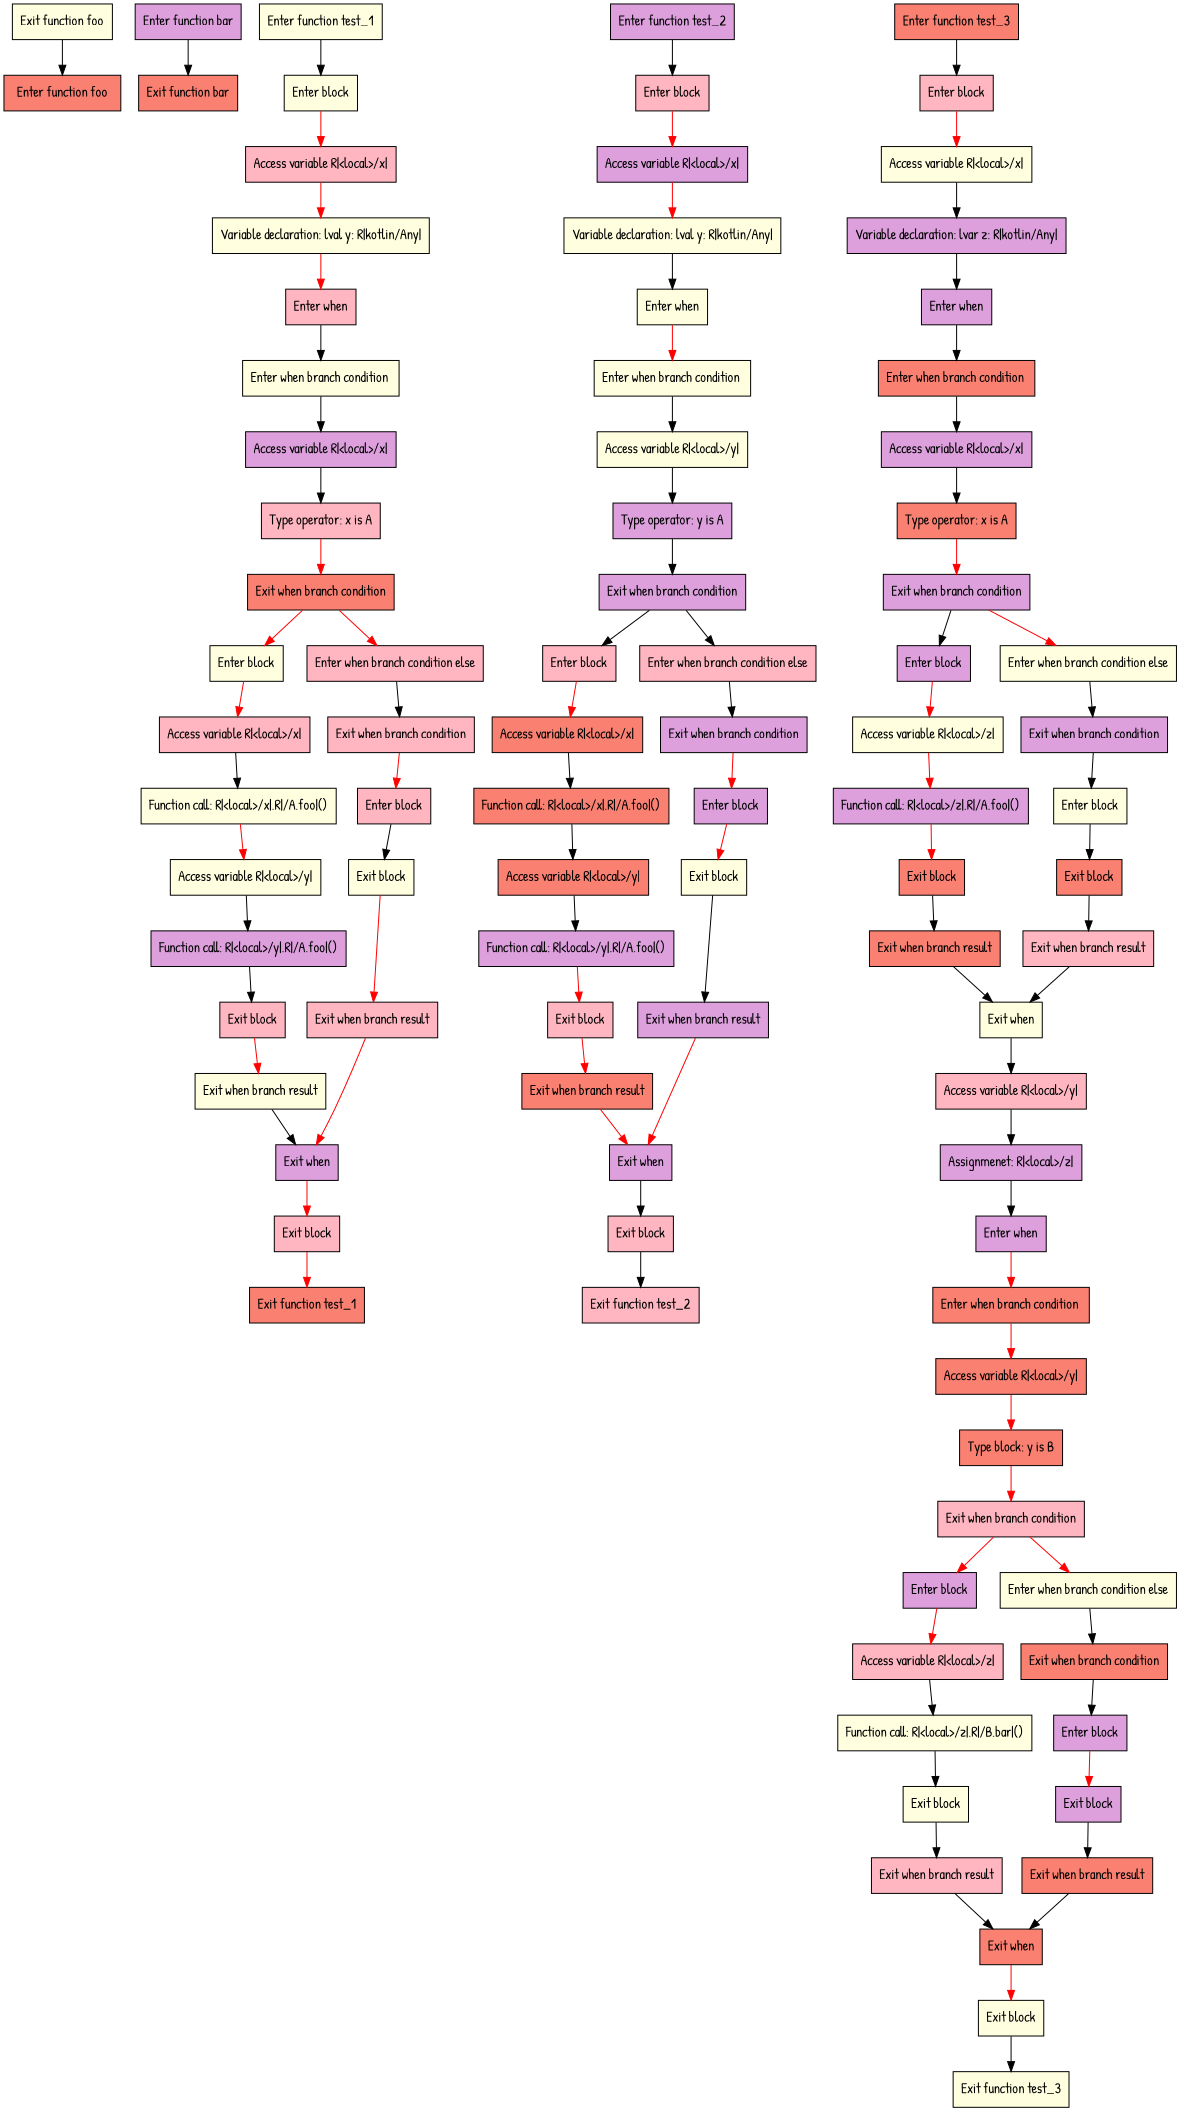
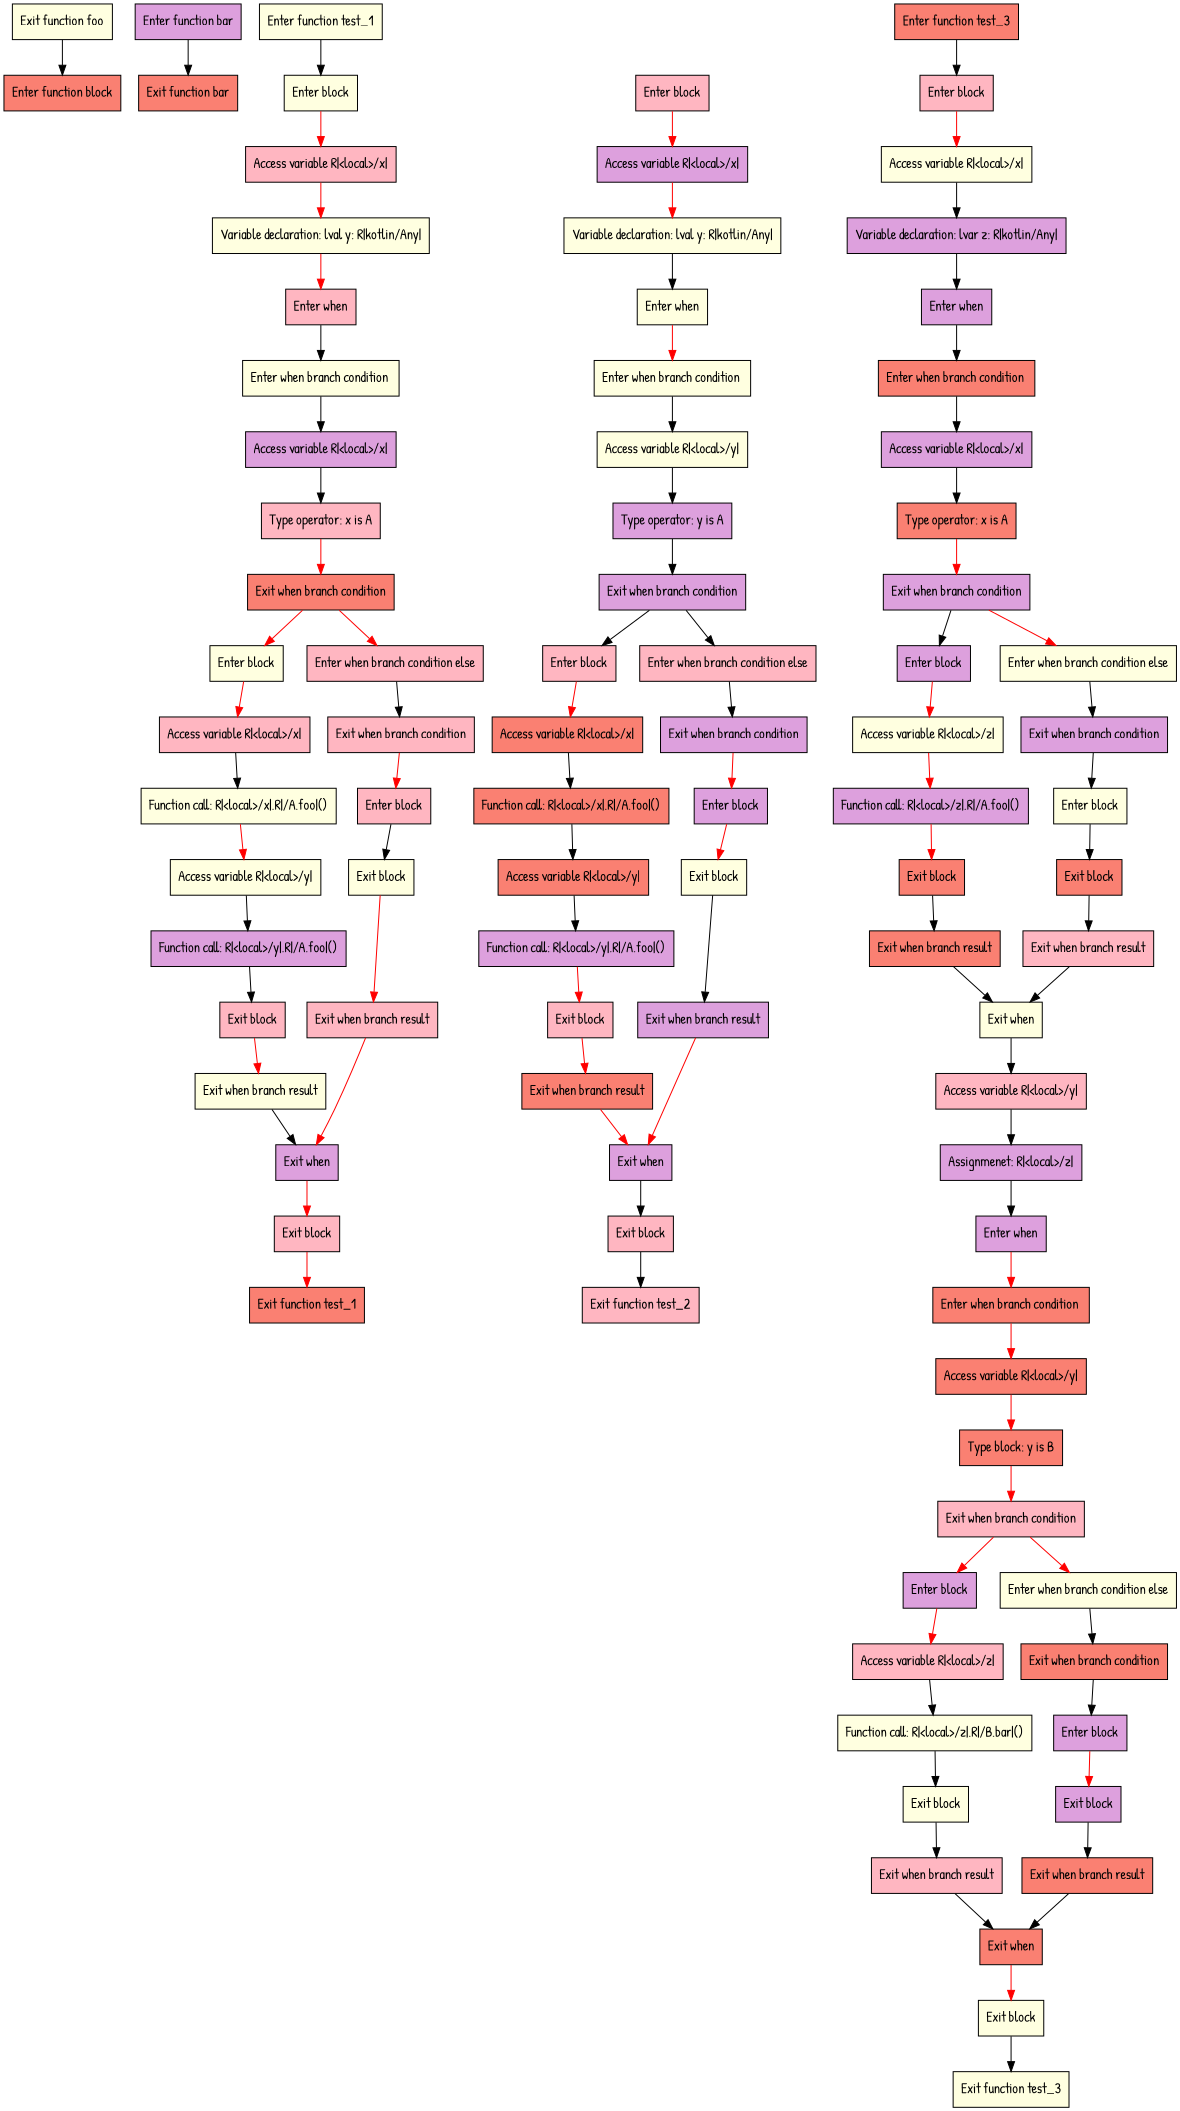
node "Enter function test_2": removed
node "Enter function foo": label "Enter function foo" -> "Enter function block"
